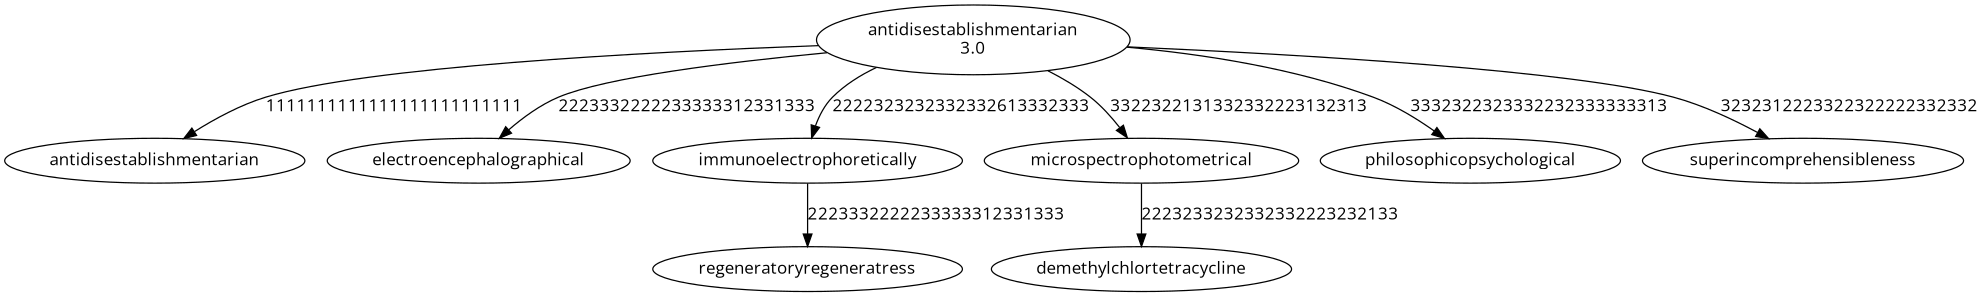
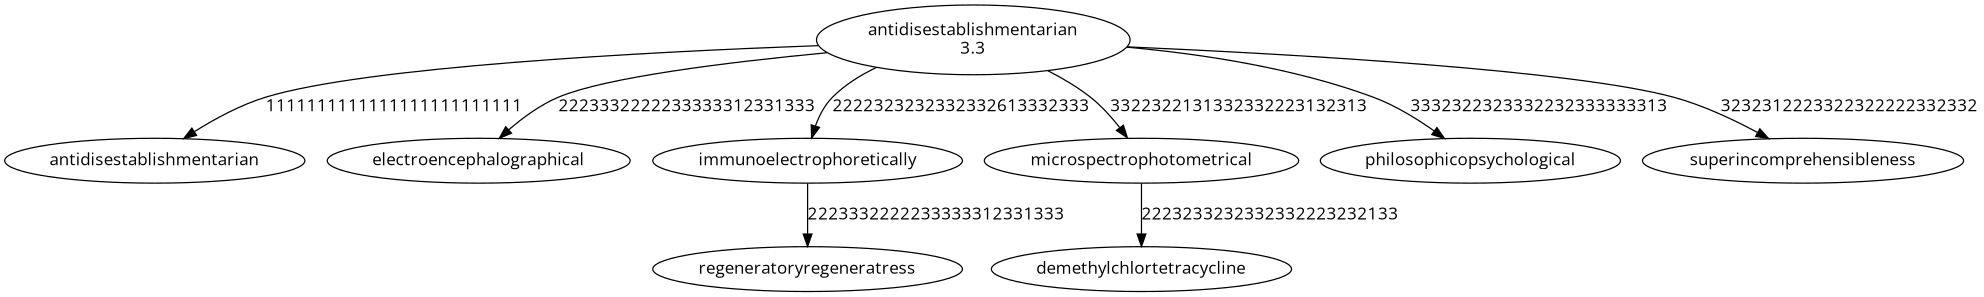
node "antidisestablishmentarian 3.0": label "antidisestablishmentarian 3.0" -> "antidisestablishmentarian 3.3"
